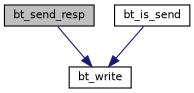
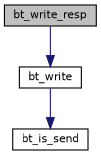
node "bt_send_resp": label "bt_send_resp" -> "bt_write_resp"
edge "bt_is_send" -> "bt_write": reversed
